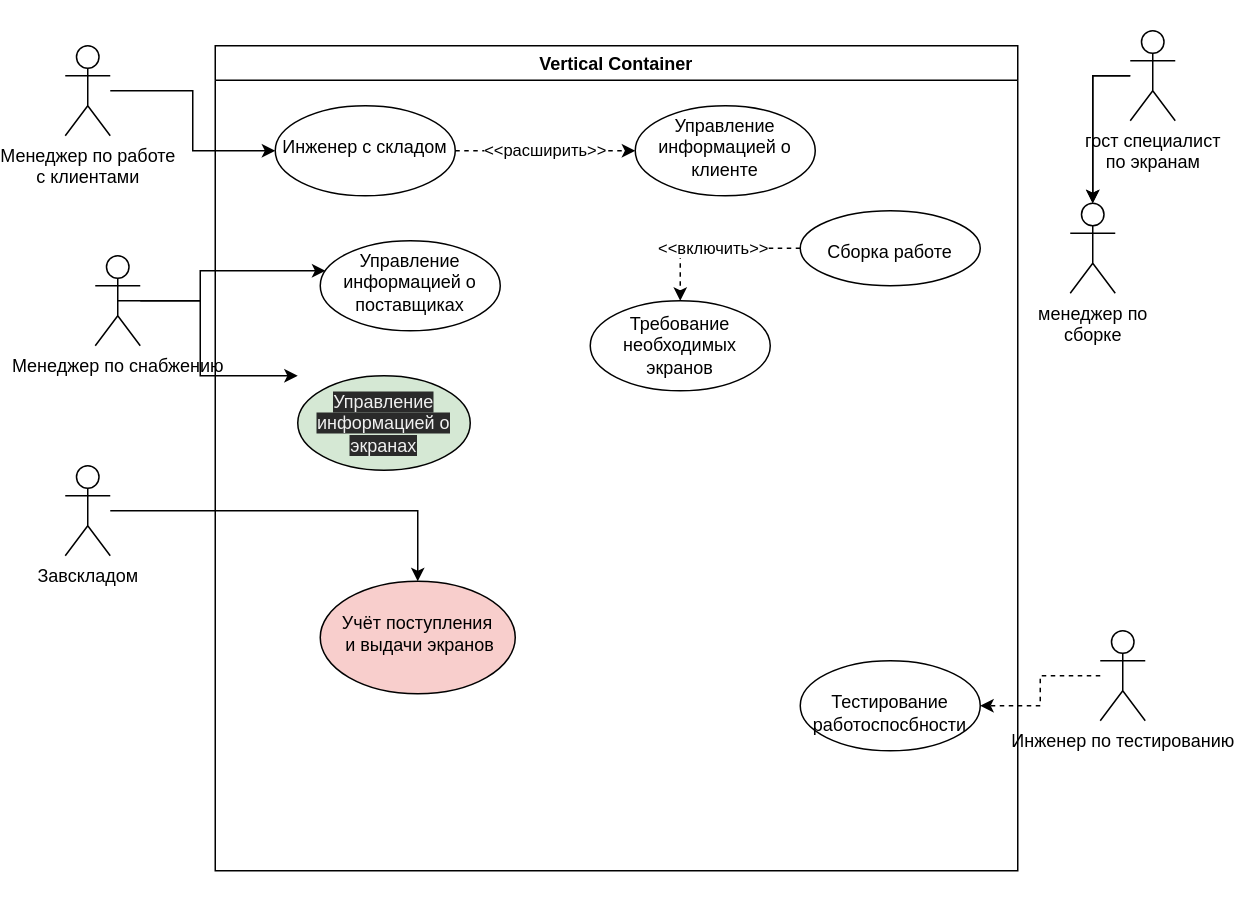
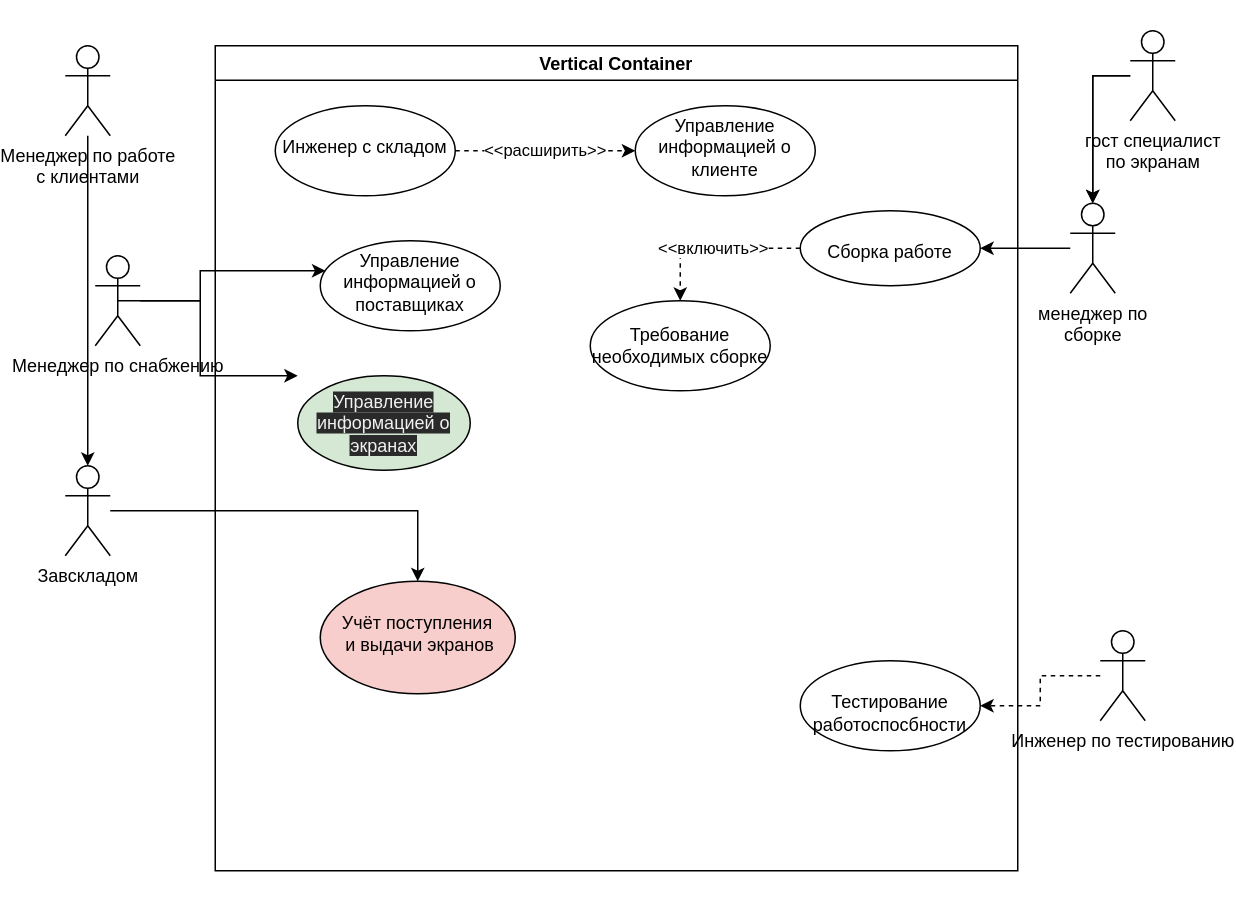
edge "Менеджер по работе с клиентами" -> "Инженер с складом": now "Менеджер по работе с клиентами" -> "Завскладом"
edge "менеджер по сборке" -> "Сборка работе": added
node "Требование необходимых экранов": label "Требование необходимых экранов" -> "Требование необходимых сборке"
